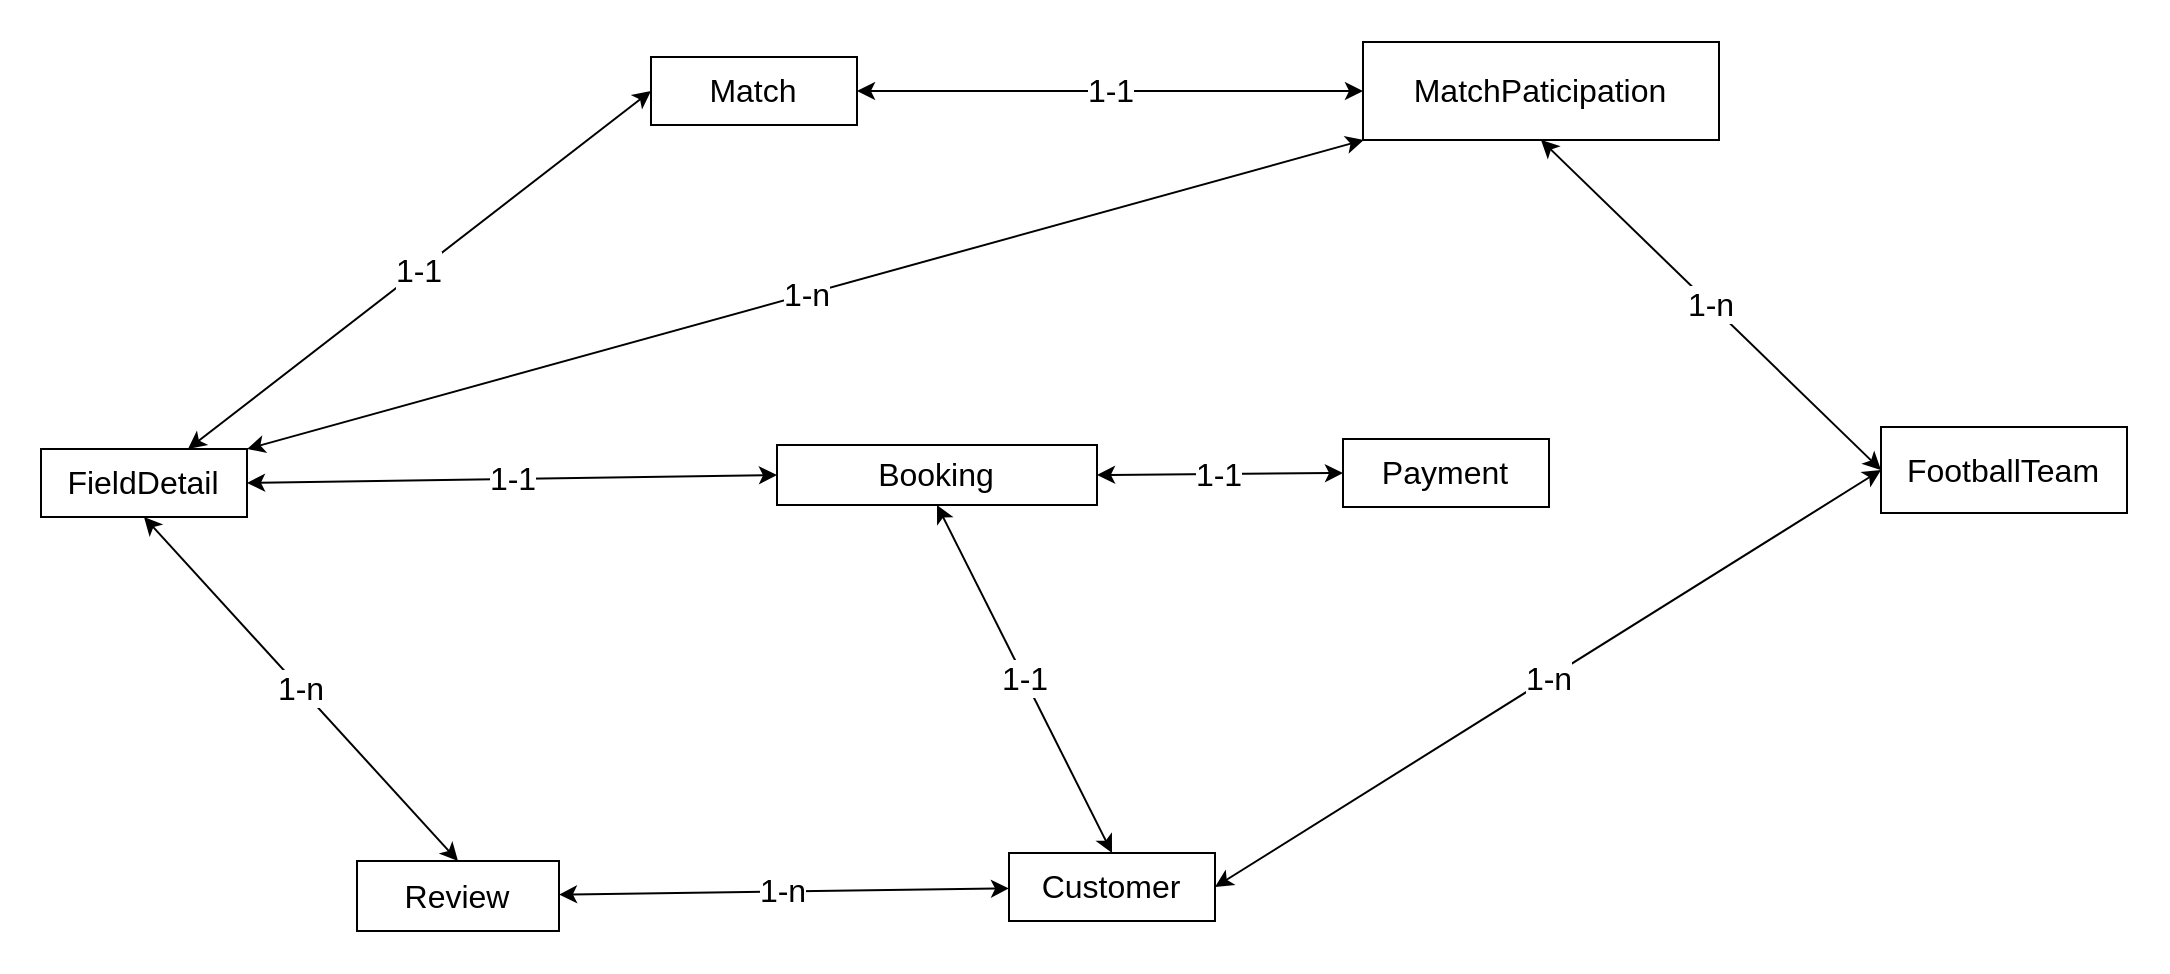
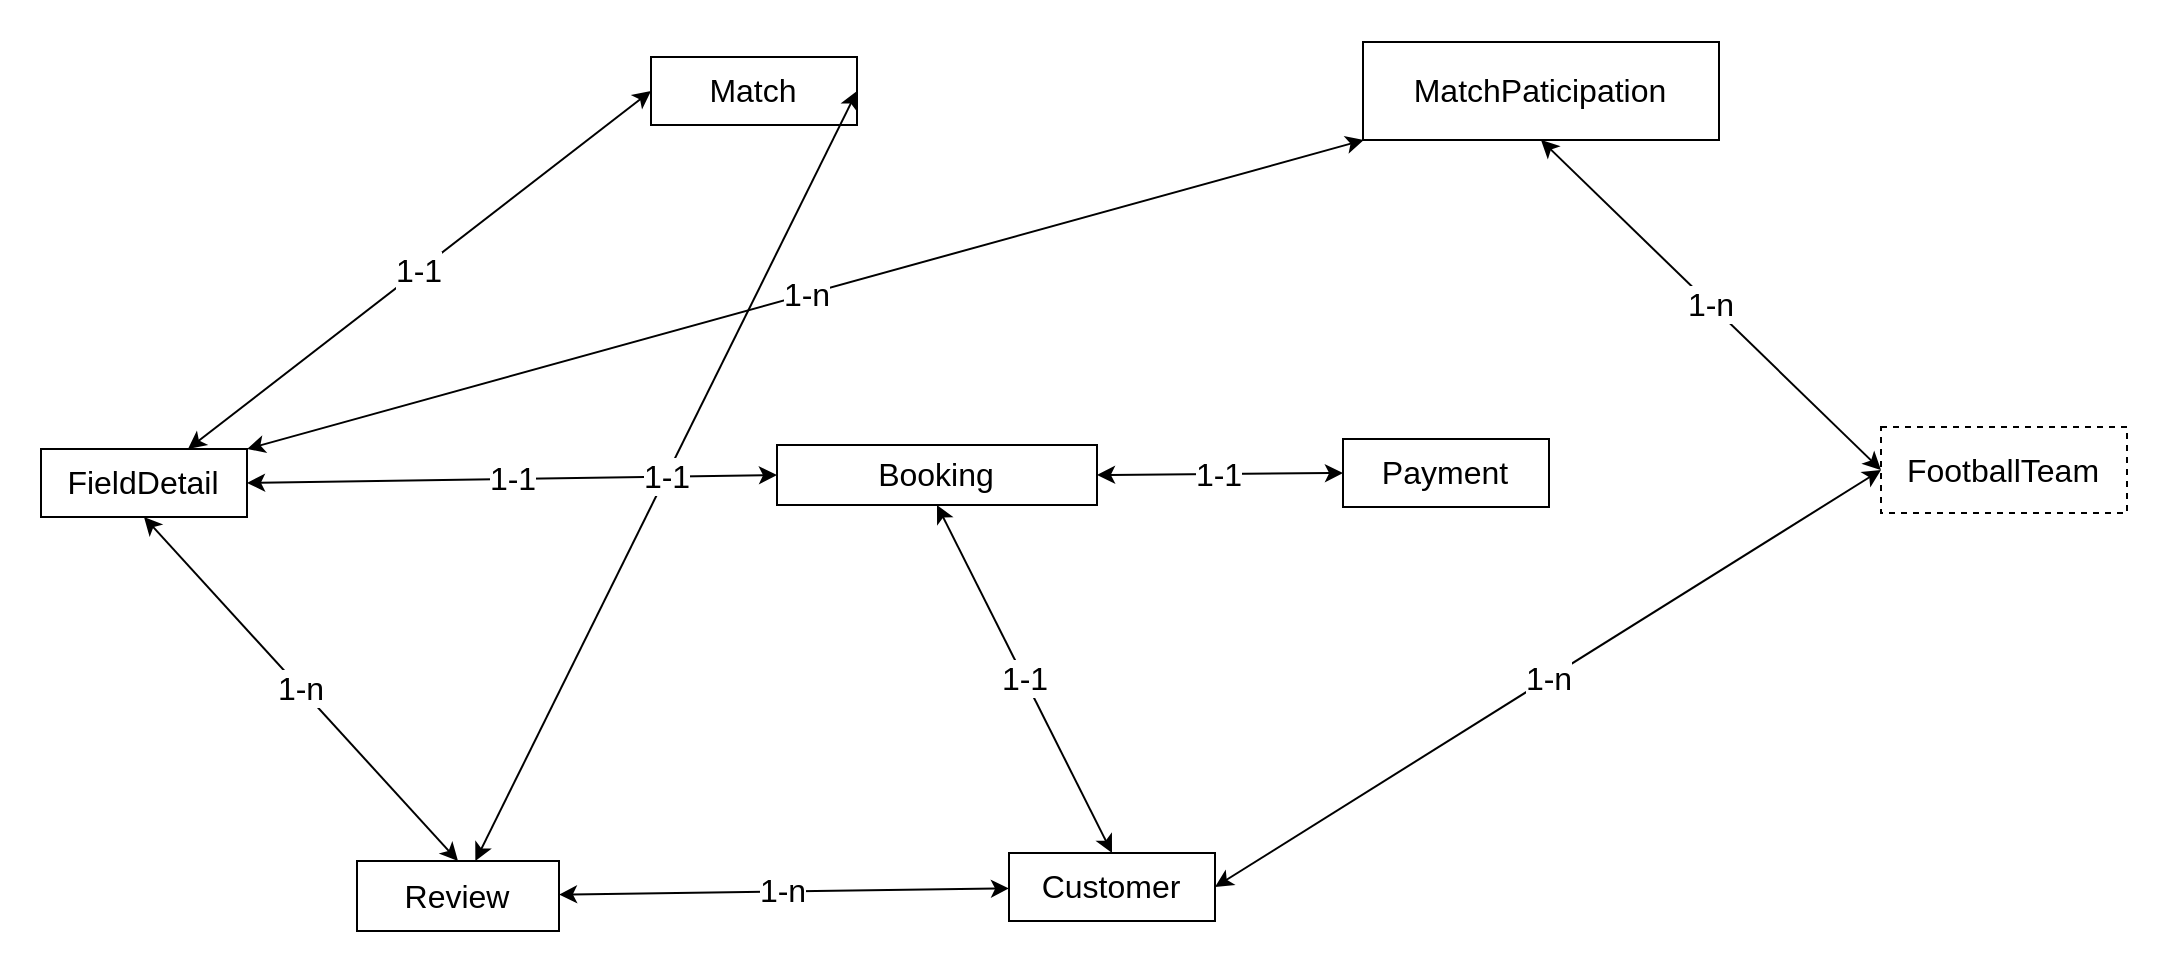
edge "Match" -- "MatchPaticipation": now "Match" -- "Review"
node "FootballTeam": style solid -> dashed
